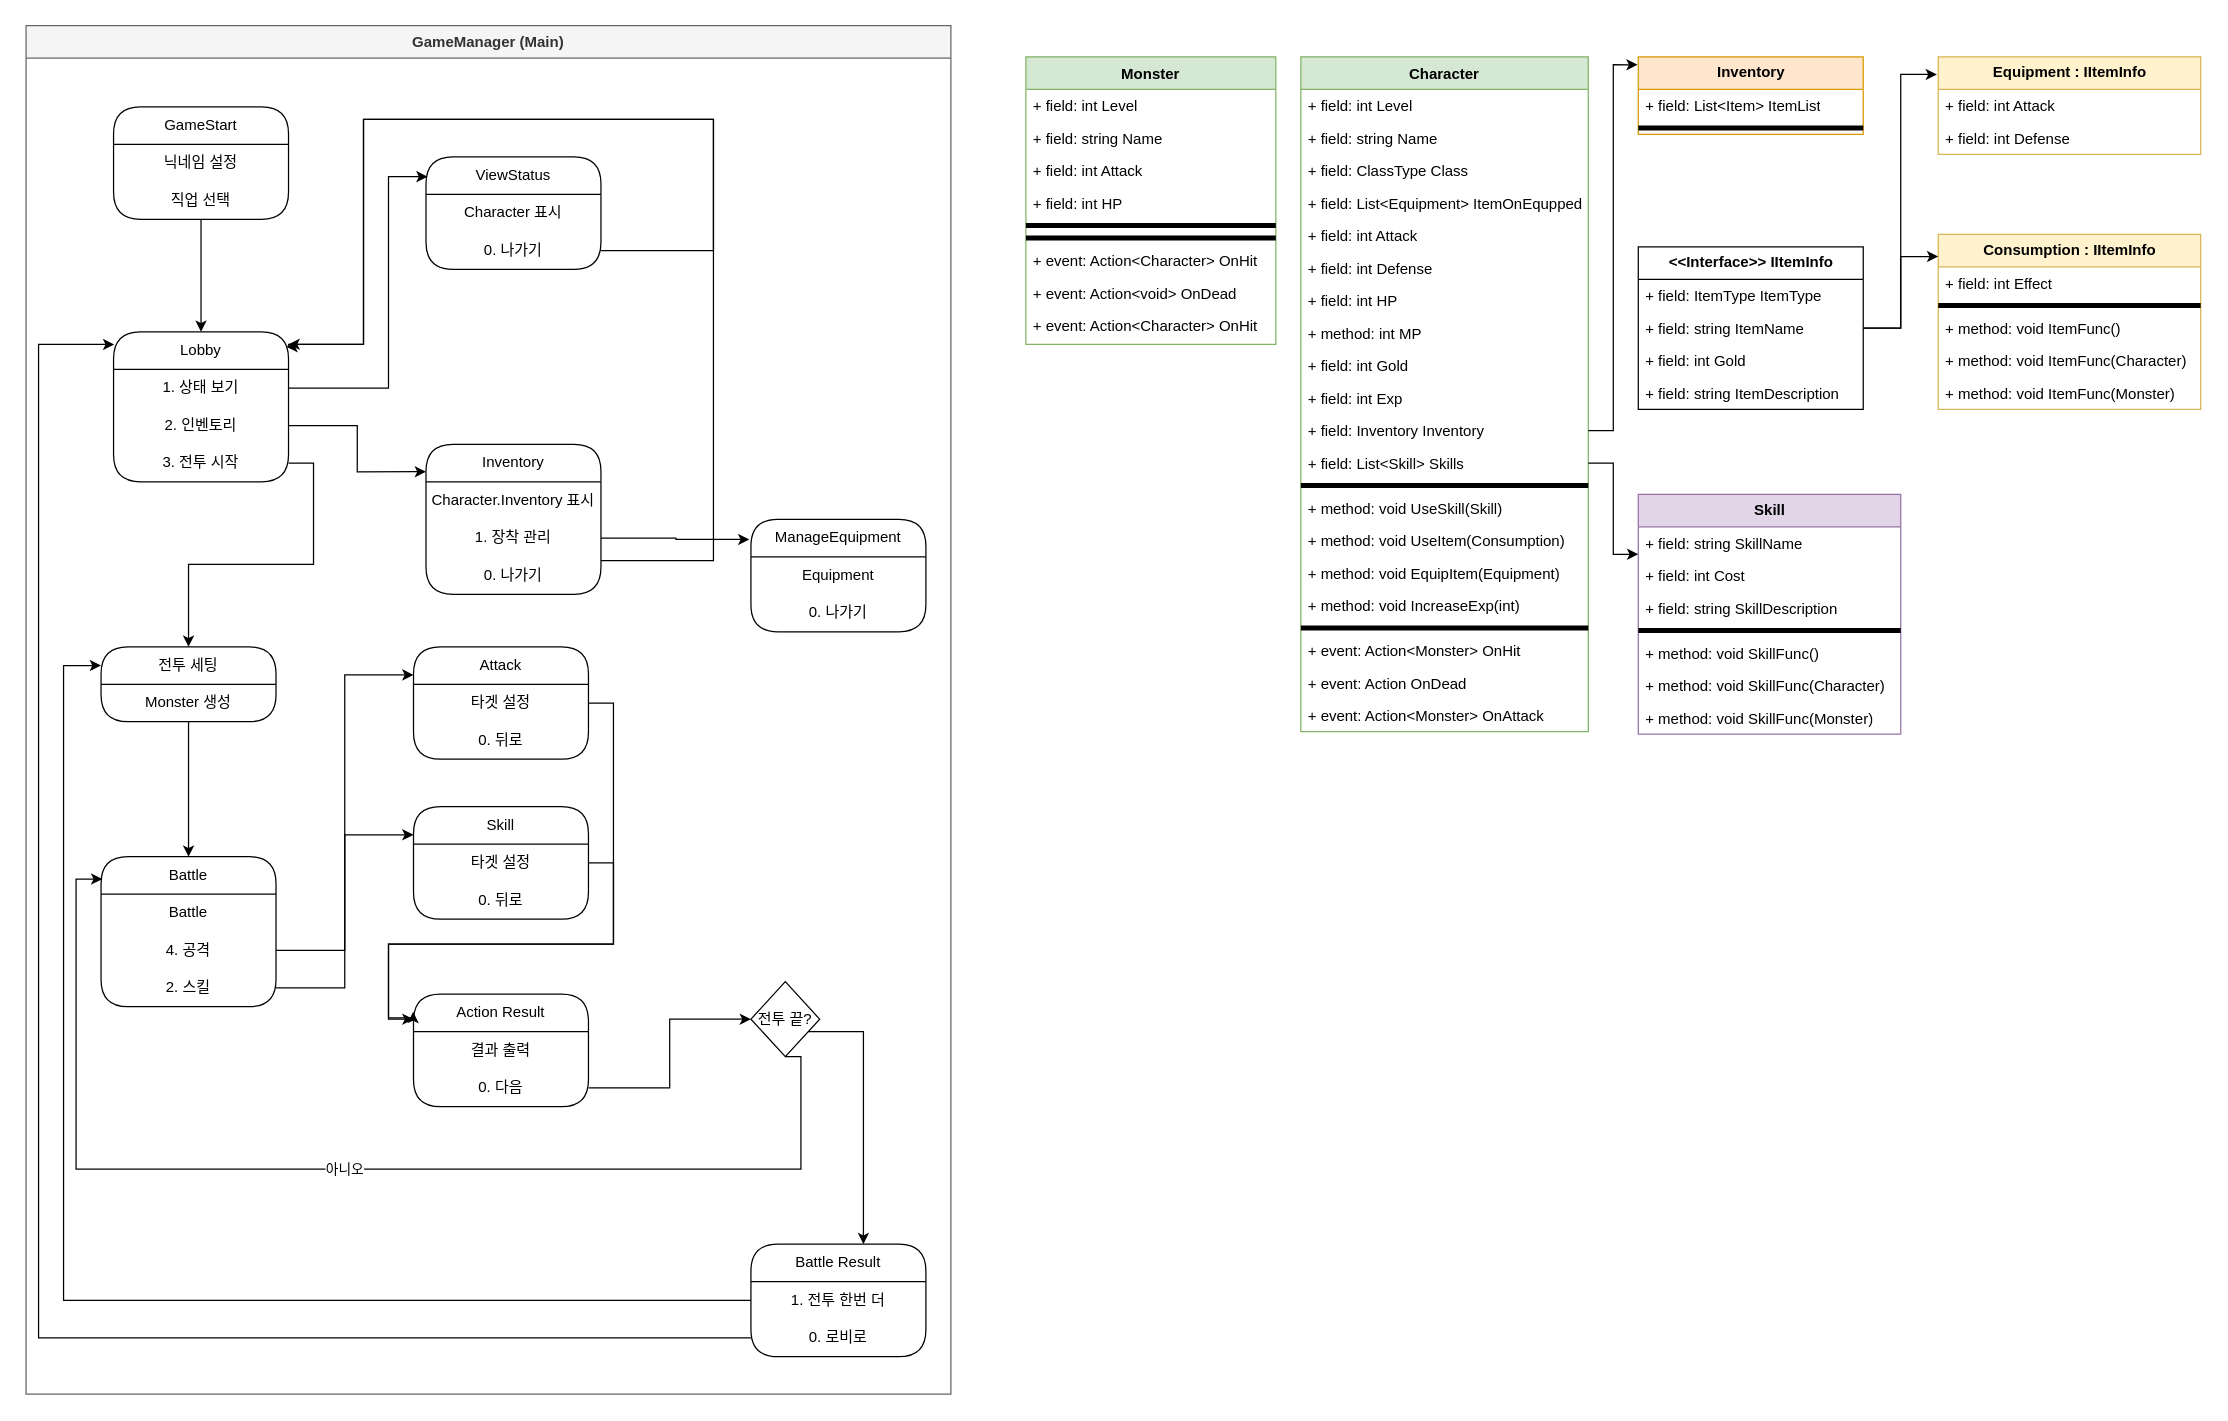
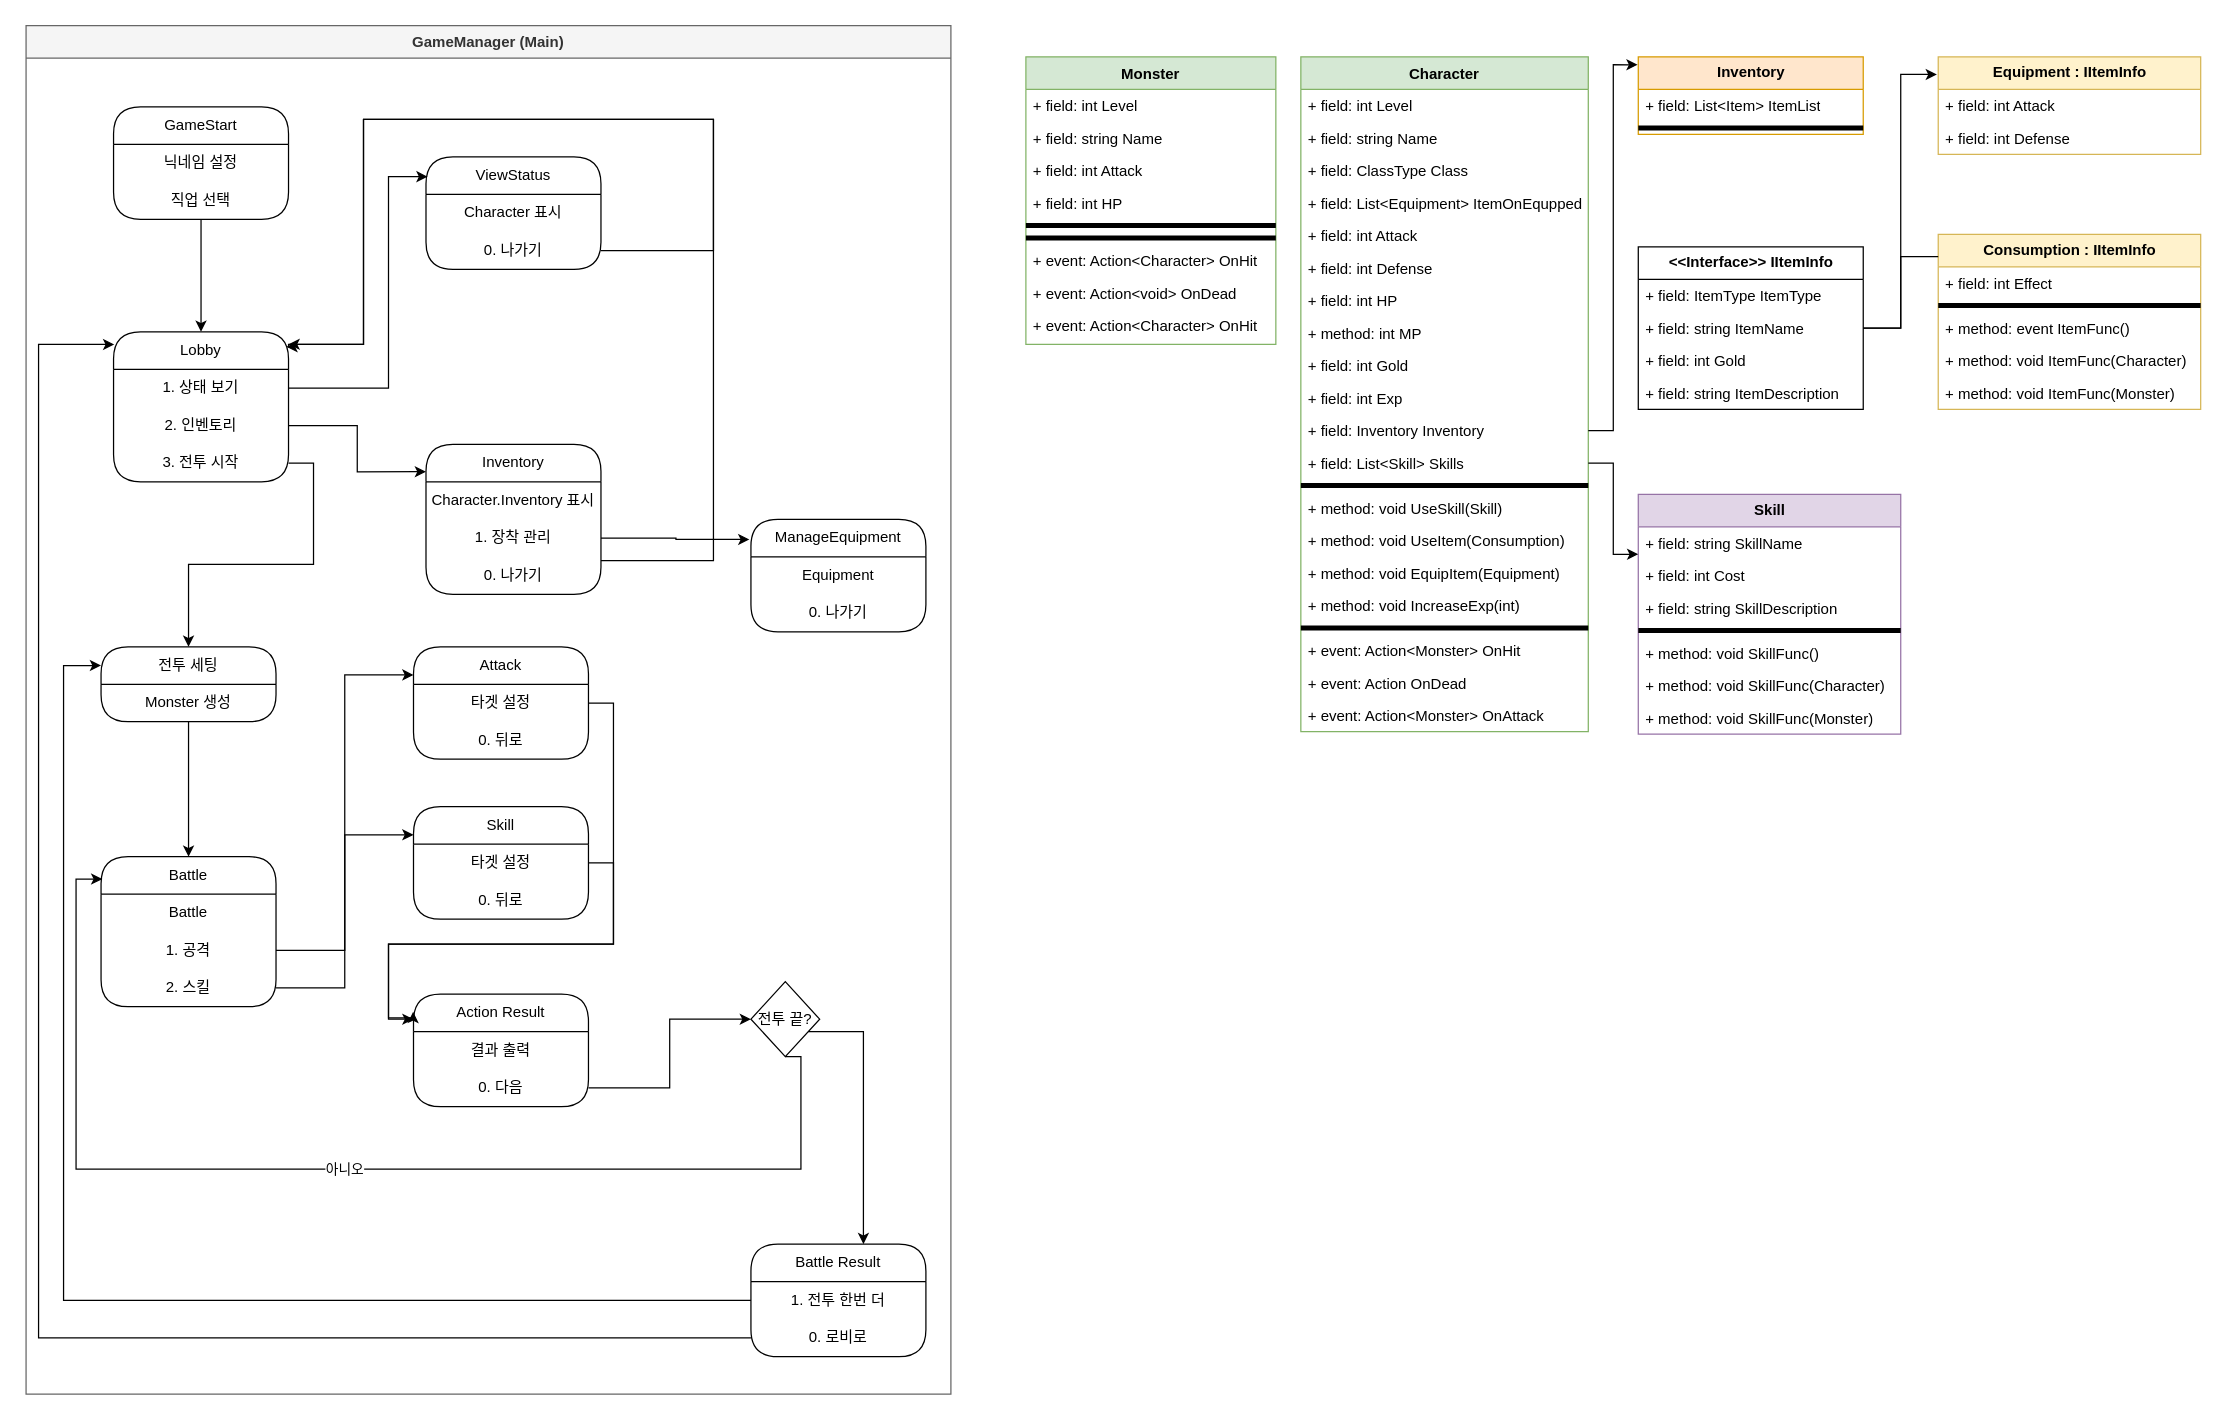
edge "+ field: string ItemName" -> "Consumption : IItemInfo": arrowhead classic -> none
node "+ method: void ItemFunc()": label "+ method: void ItemFunc()" -> "+ method: event ItemFunc()"
node "4. 공격": label "4. 공격" -> "1. 공격"
